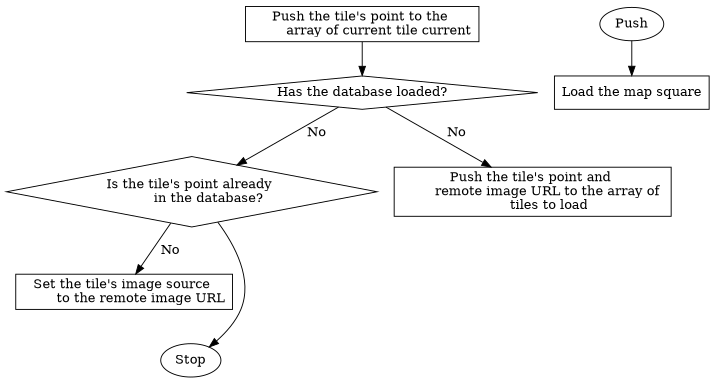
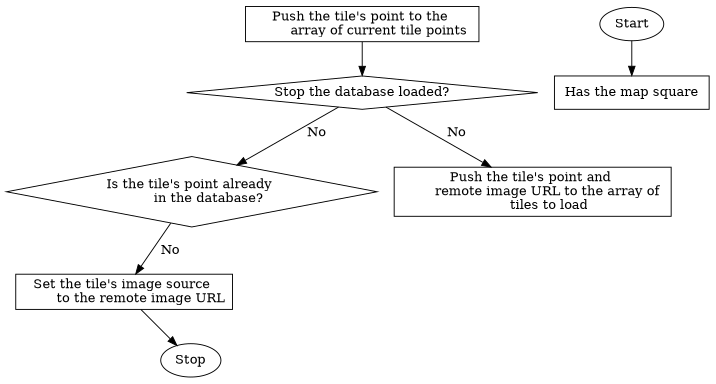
node "Push the tile's point to the array of current tile current": label "Push the tile's point to the array of current tile current" -> "Push the tile's point to the array of current tile points"
node "Push": label "Push" -> "Start"
node "Has the database loaded?": label "Has the database loaded?" -> "Stop the database loaded?"
node "Load the map square": label "Load the map square" -> "Has the map square"
edge "Is the tile's point already in the database?" -> "Stop": now "Set the tile's image source to the remote image URL" -> "Stop"
